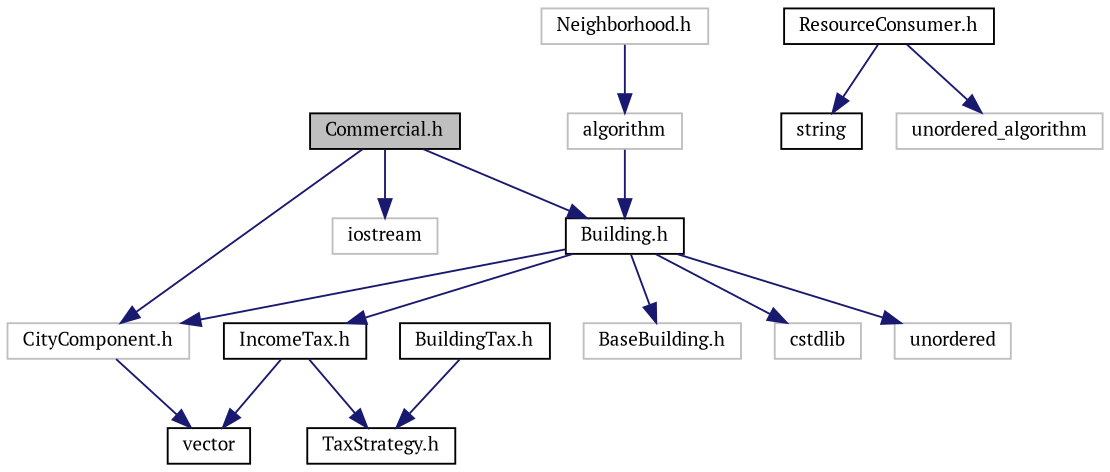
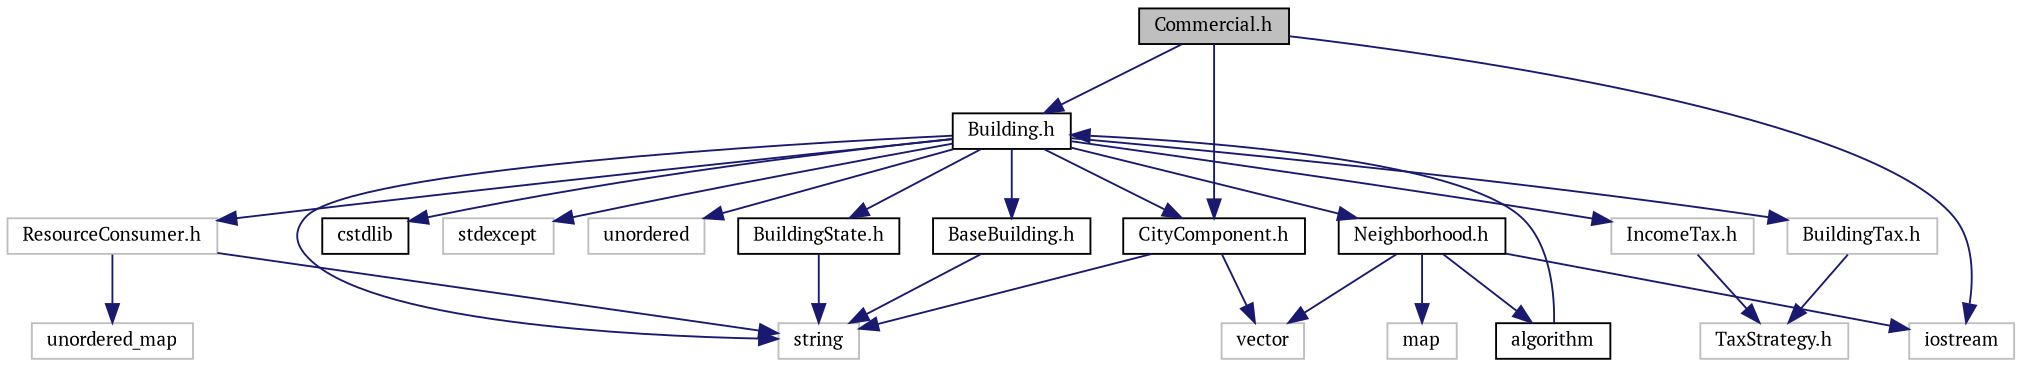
node "Neighborhood.h": color grey75 -> black
node "ResourceConsumer.h": color black -> grey75
node "algorithm": color grey75 -> black
node "string": color black -> grey75
node "unordered_algorithm": label "unordered_algorithm" -> "unordered_map"
edge "Building.h" -> "Neighborhood.h": added
edge "Building.h" -> "BuildingTax.h": added
edge "Building.h" -> "ResourceConsumer.h": added
edge "Building.h" -> "string": added
node "stdexcept": added
node "BuildingState.h": added
edge "BaseBuilding.h" -> "string": added
edge "CityComponent.h" -> "string": added
edge "Neighborhood.h" -> "iostream": added
node "CityComponent.h": color grey75 -> black
node "IncomeTax.h": color black -> grey75
node "BuildingTax.h": color black -> grey75
node "BaseBuilding.h": color grey75 -> black
node "cstdlib": color grey75 -> black
node "map": added
edge "IncomeTax.h" -> "vector": now "Neighborhood.h" -> "vector"
node "vector": color black -> grey75
node "TaxStrategy.h": color black -> grey75
